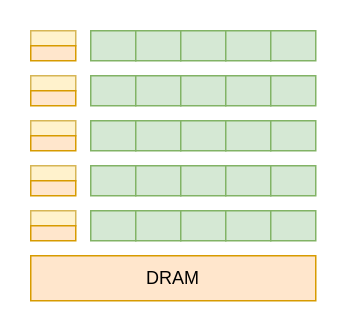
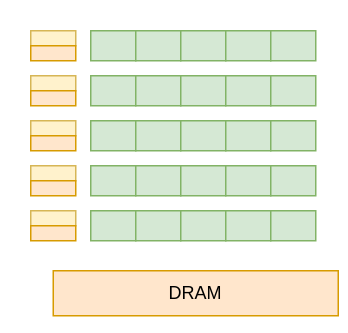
node "DRAM": moved (173, 278) -> (196, 293)
